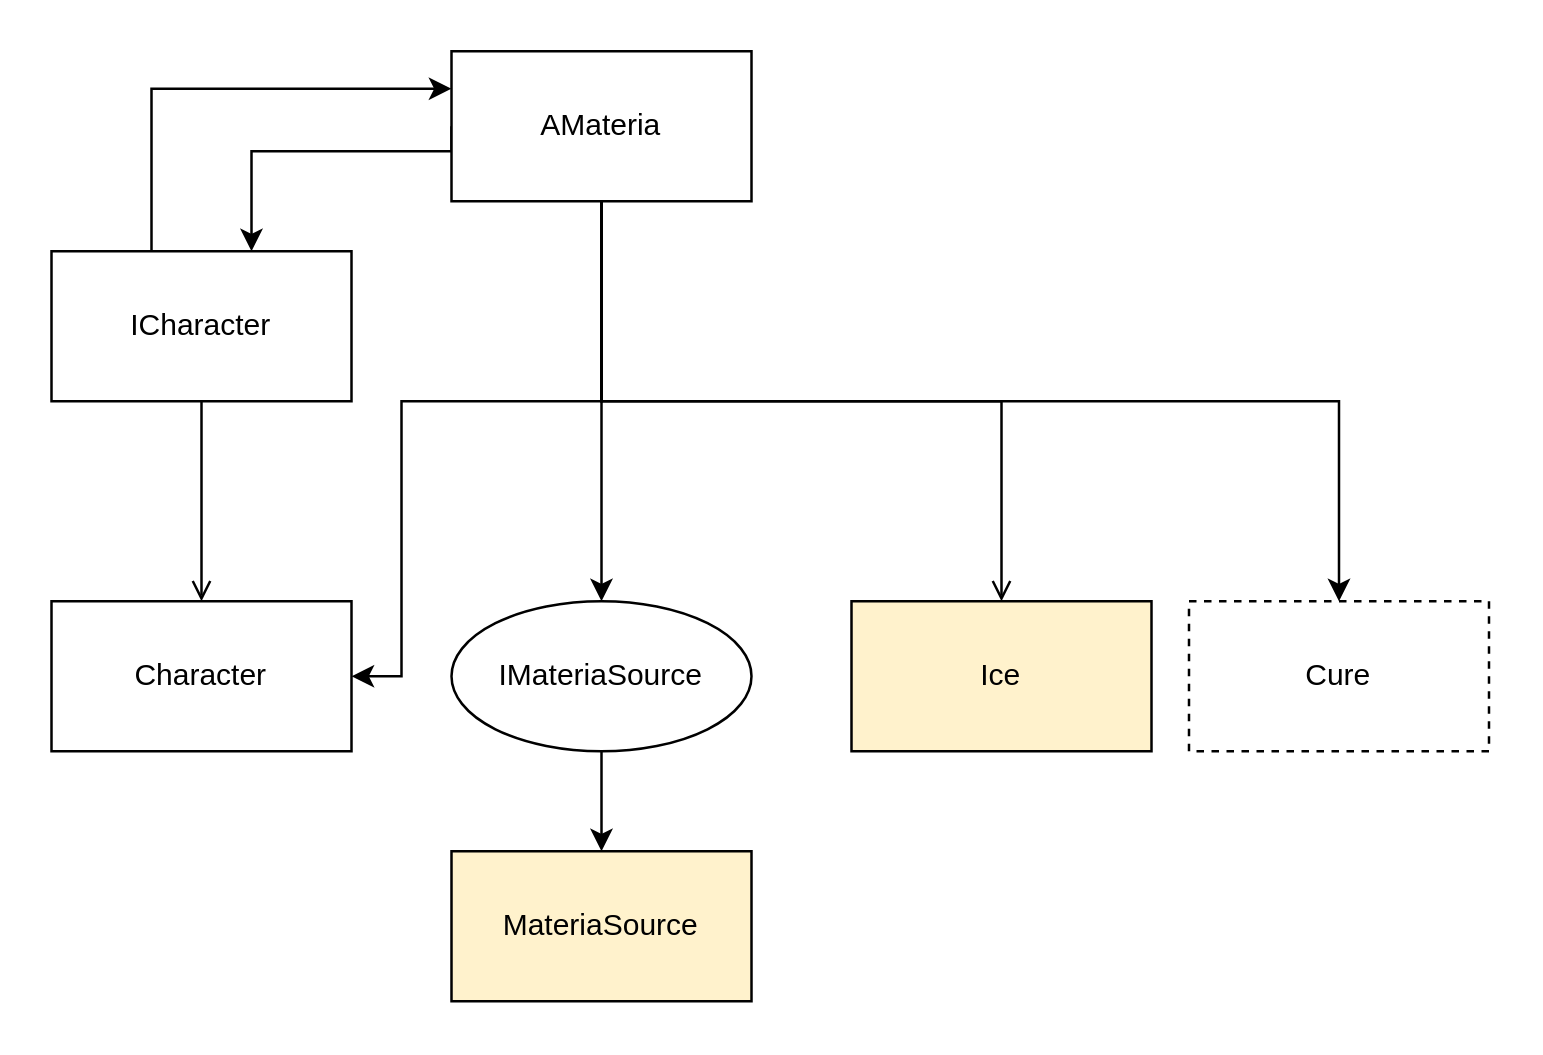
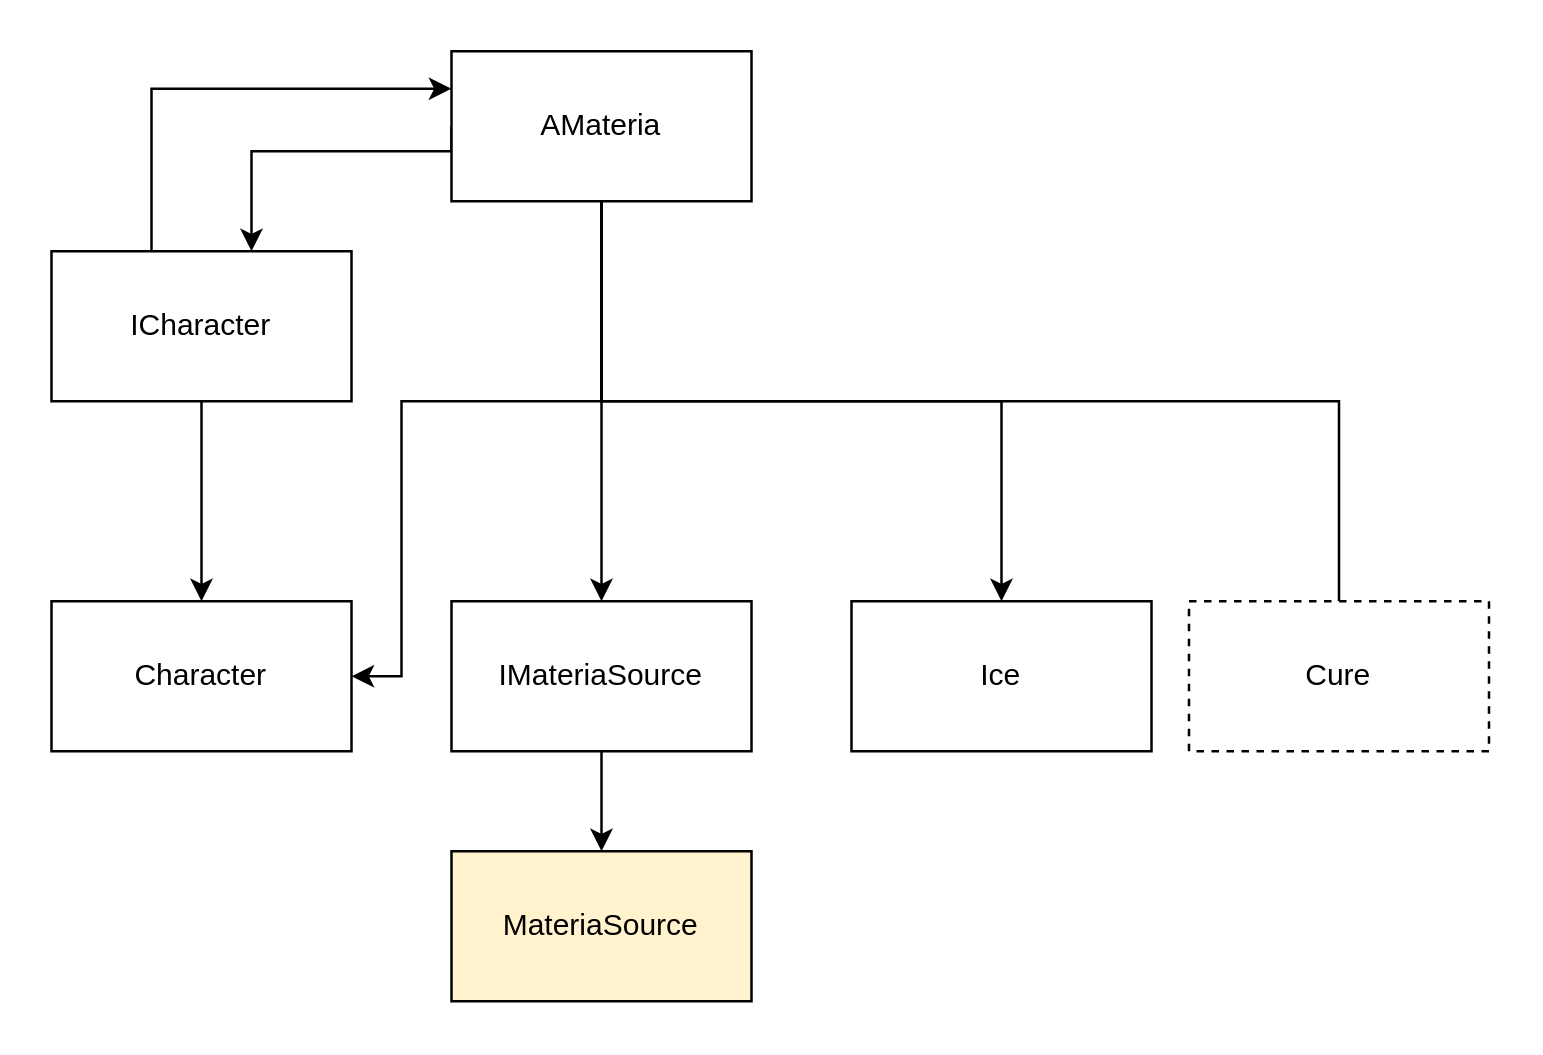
edge "AMateria" -> "Cure": arrowhead classic -> none
edge "ICharacter" -> "Character": arrowhead open -> classic
edge "AMateria" -> "Ice": arrowhead open -> classic
node "IMateriaSource": shape ellipse -> rectangle
node "Ice": fillcolor #fff2cc -> #ffffff
